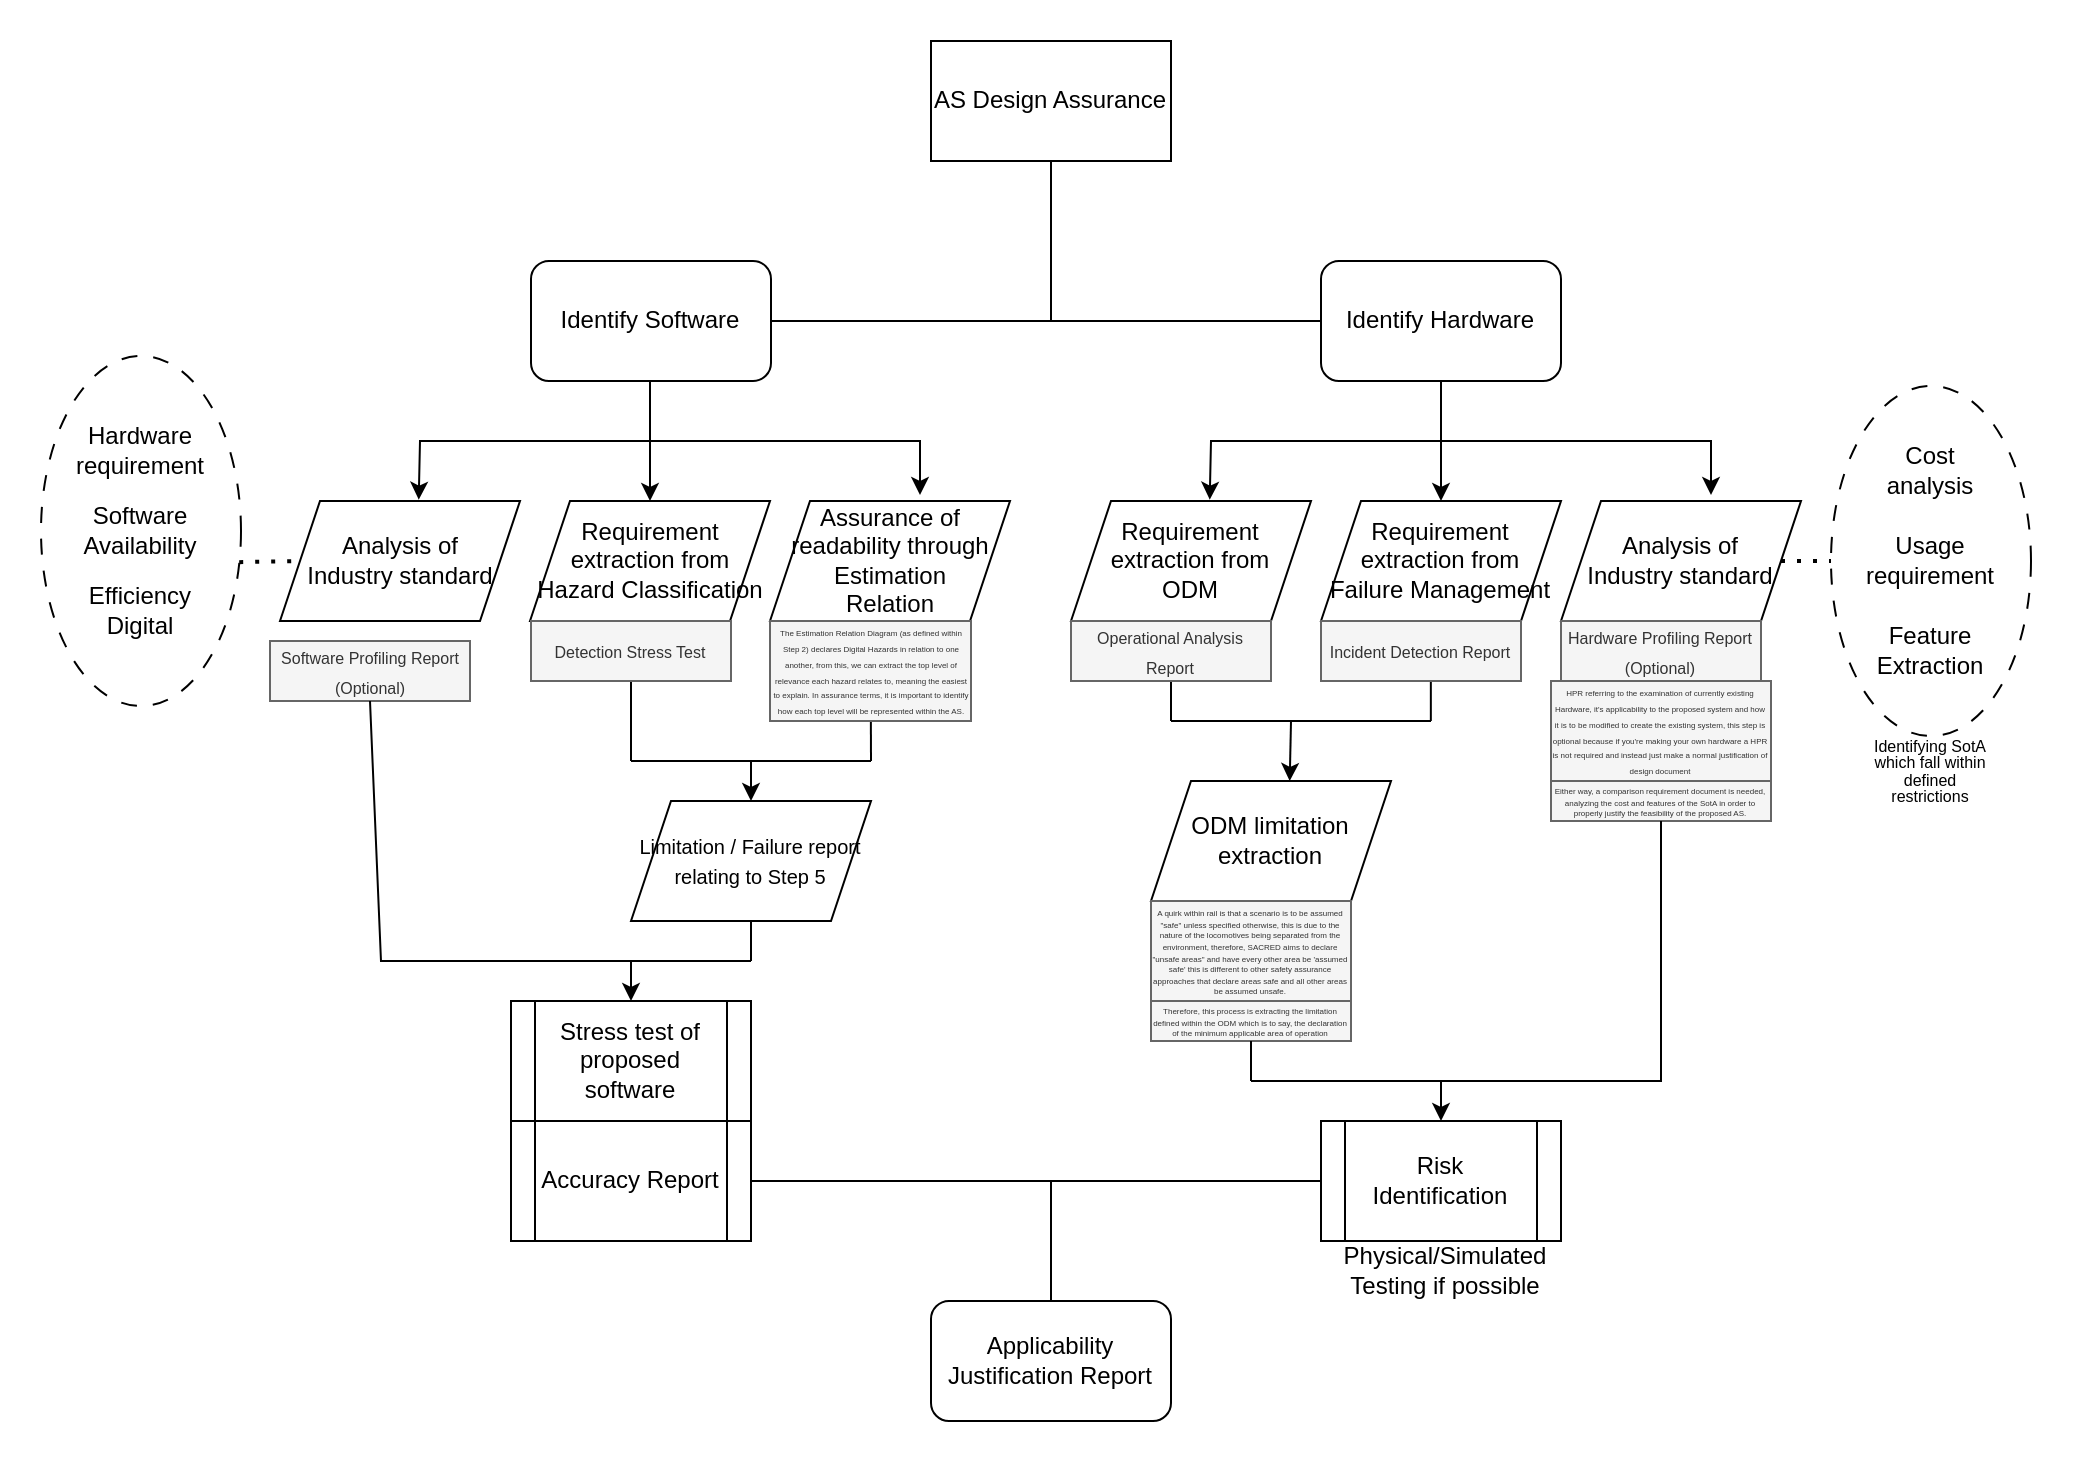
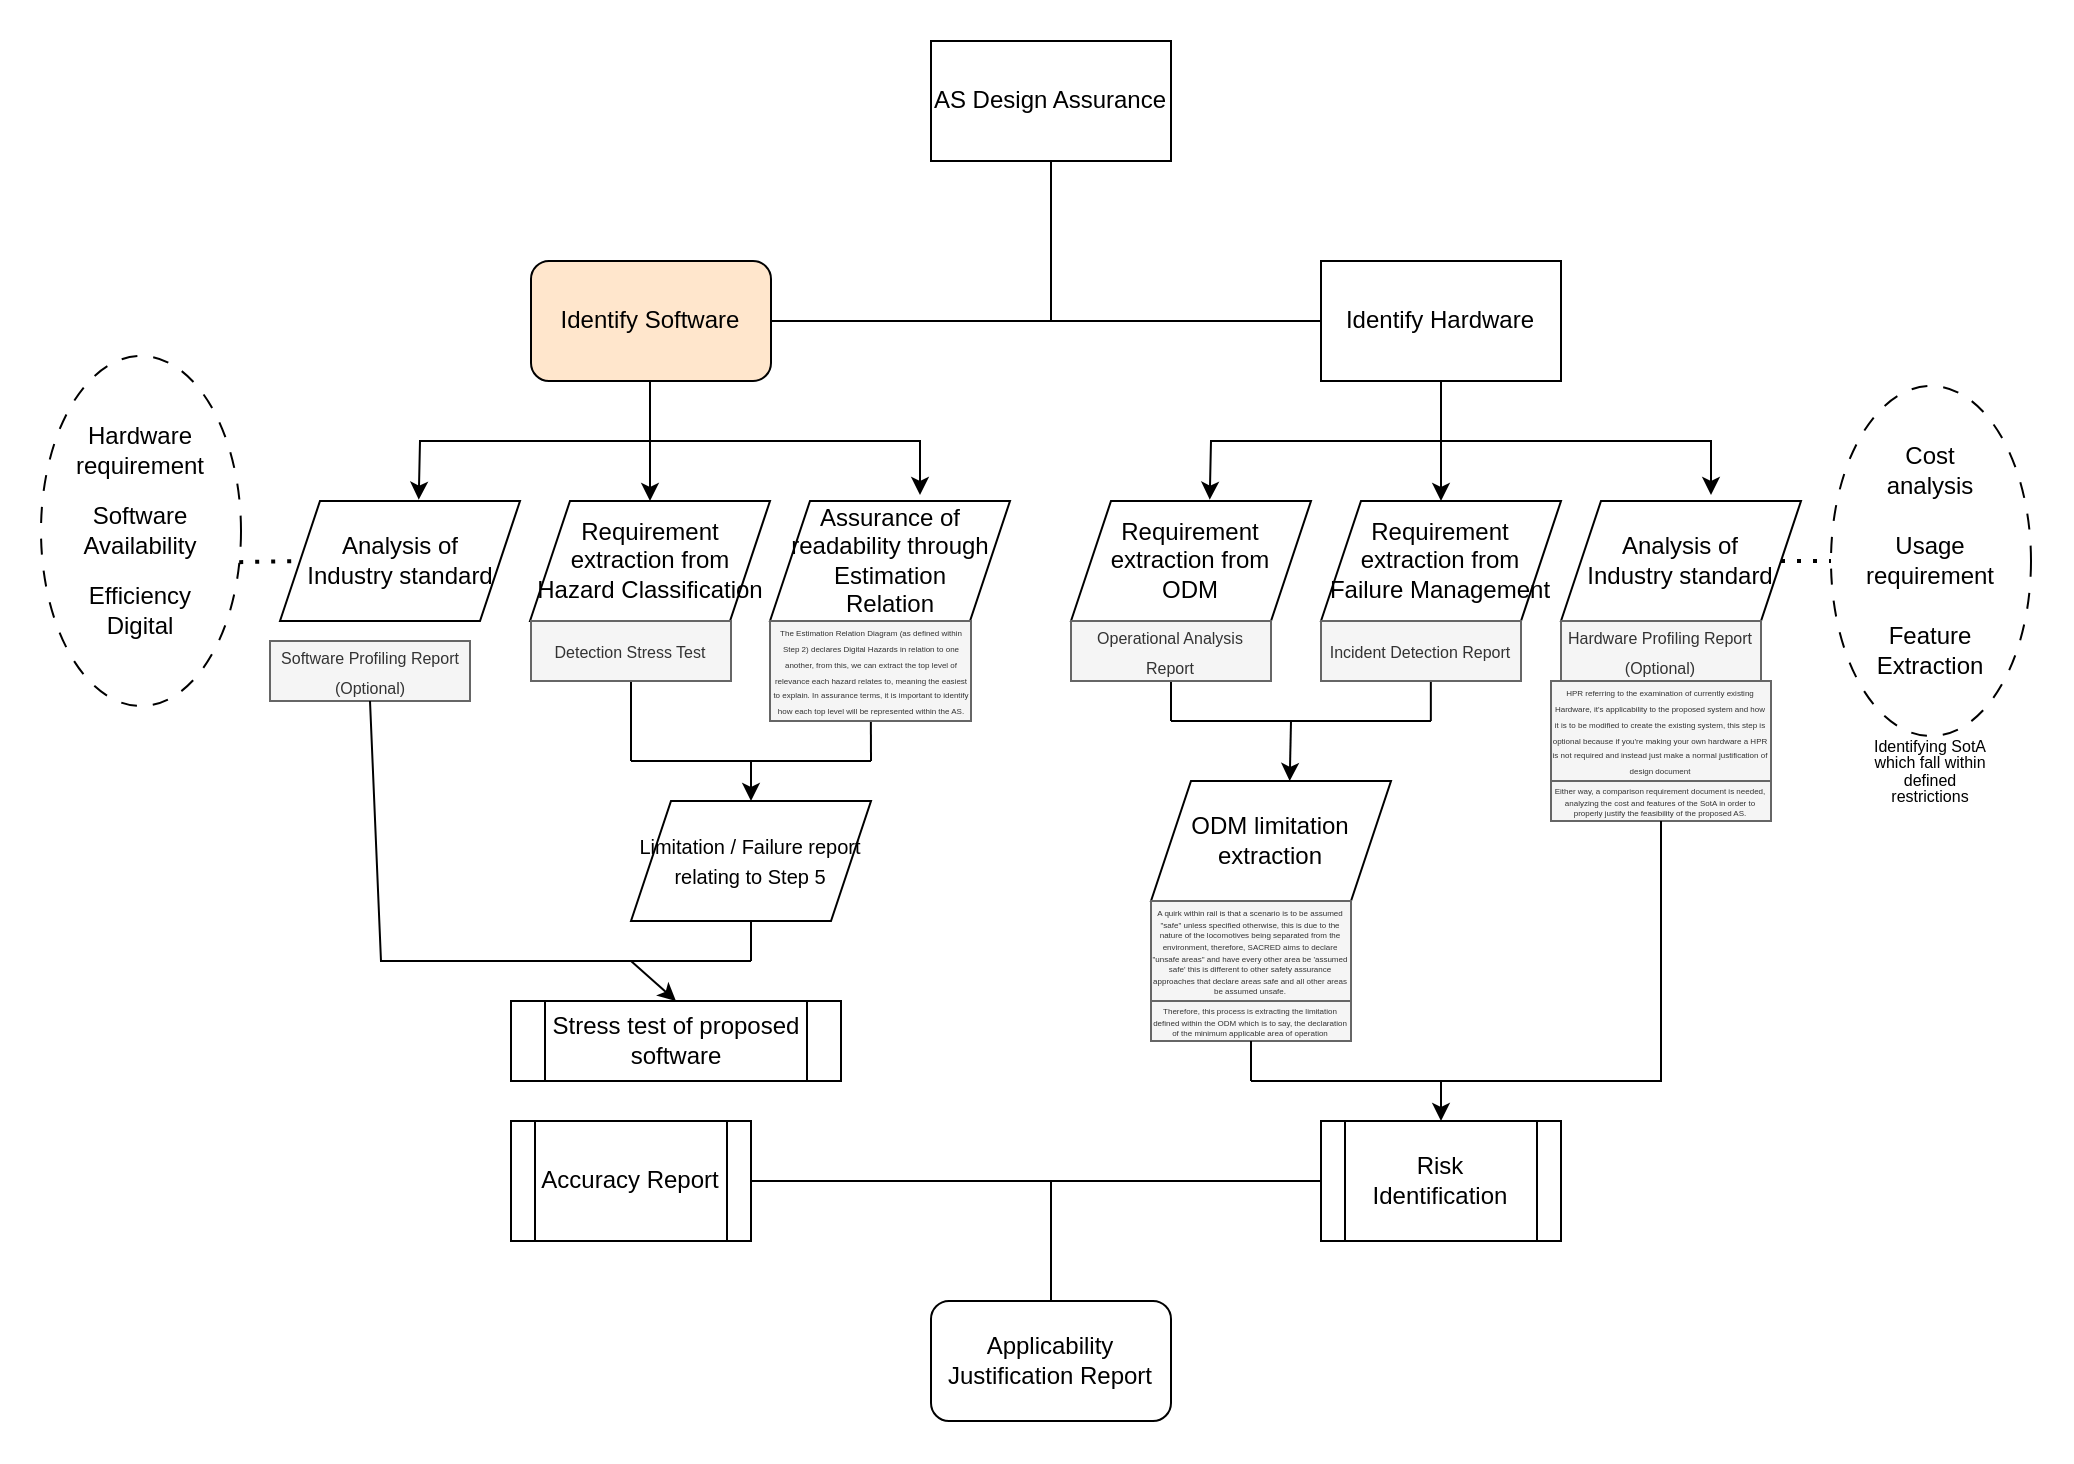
node "Identify Software": fillcolor #ffffff -> #ffe6cc
node "Identify Hardware": shape rounded rectangle -> rectangle
node "Stress test of proposed software": size 240x120 -> 330x80
node "Physical/Simulated Testing if possible": removed
